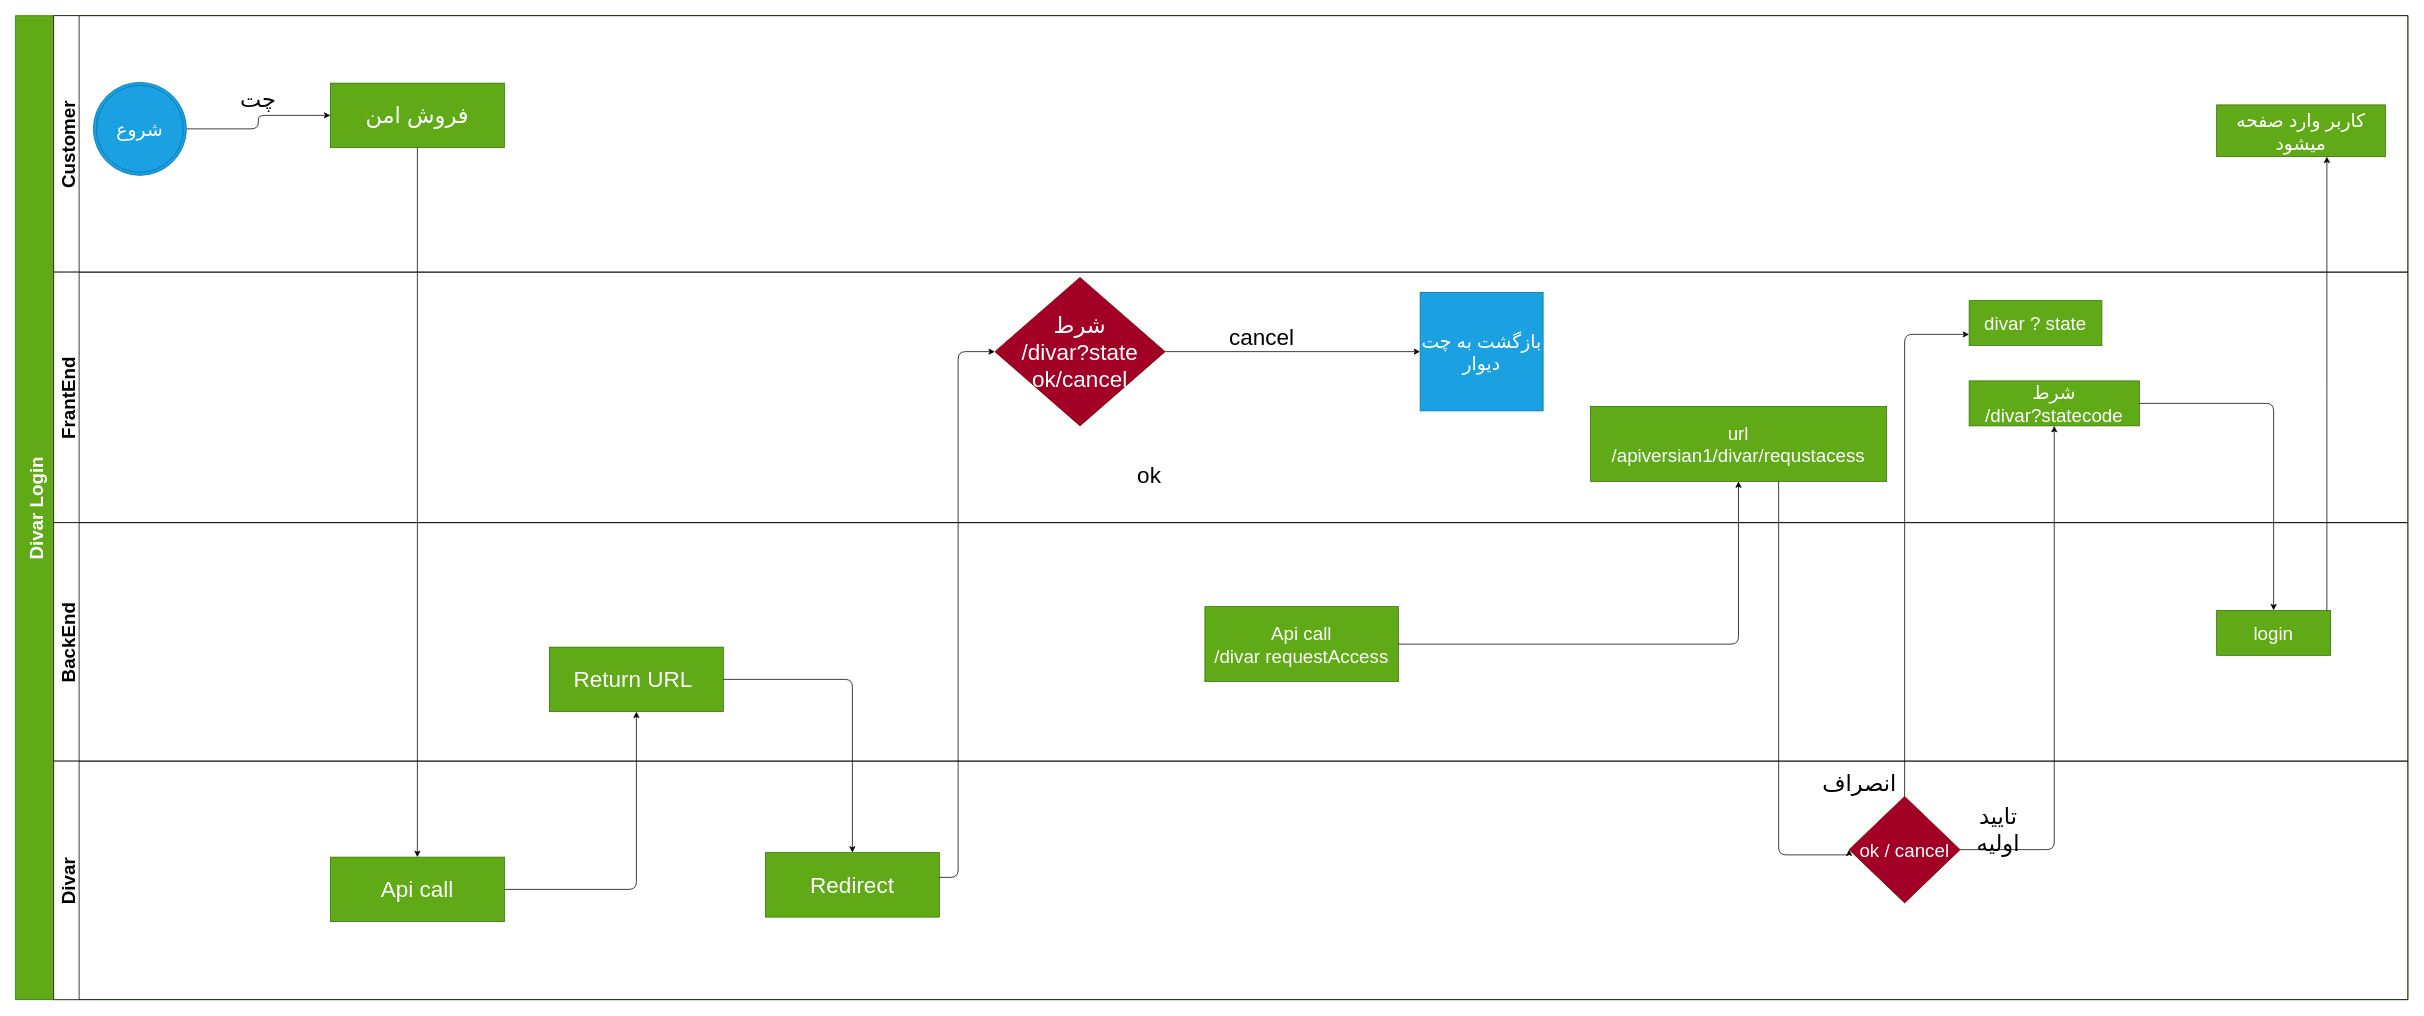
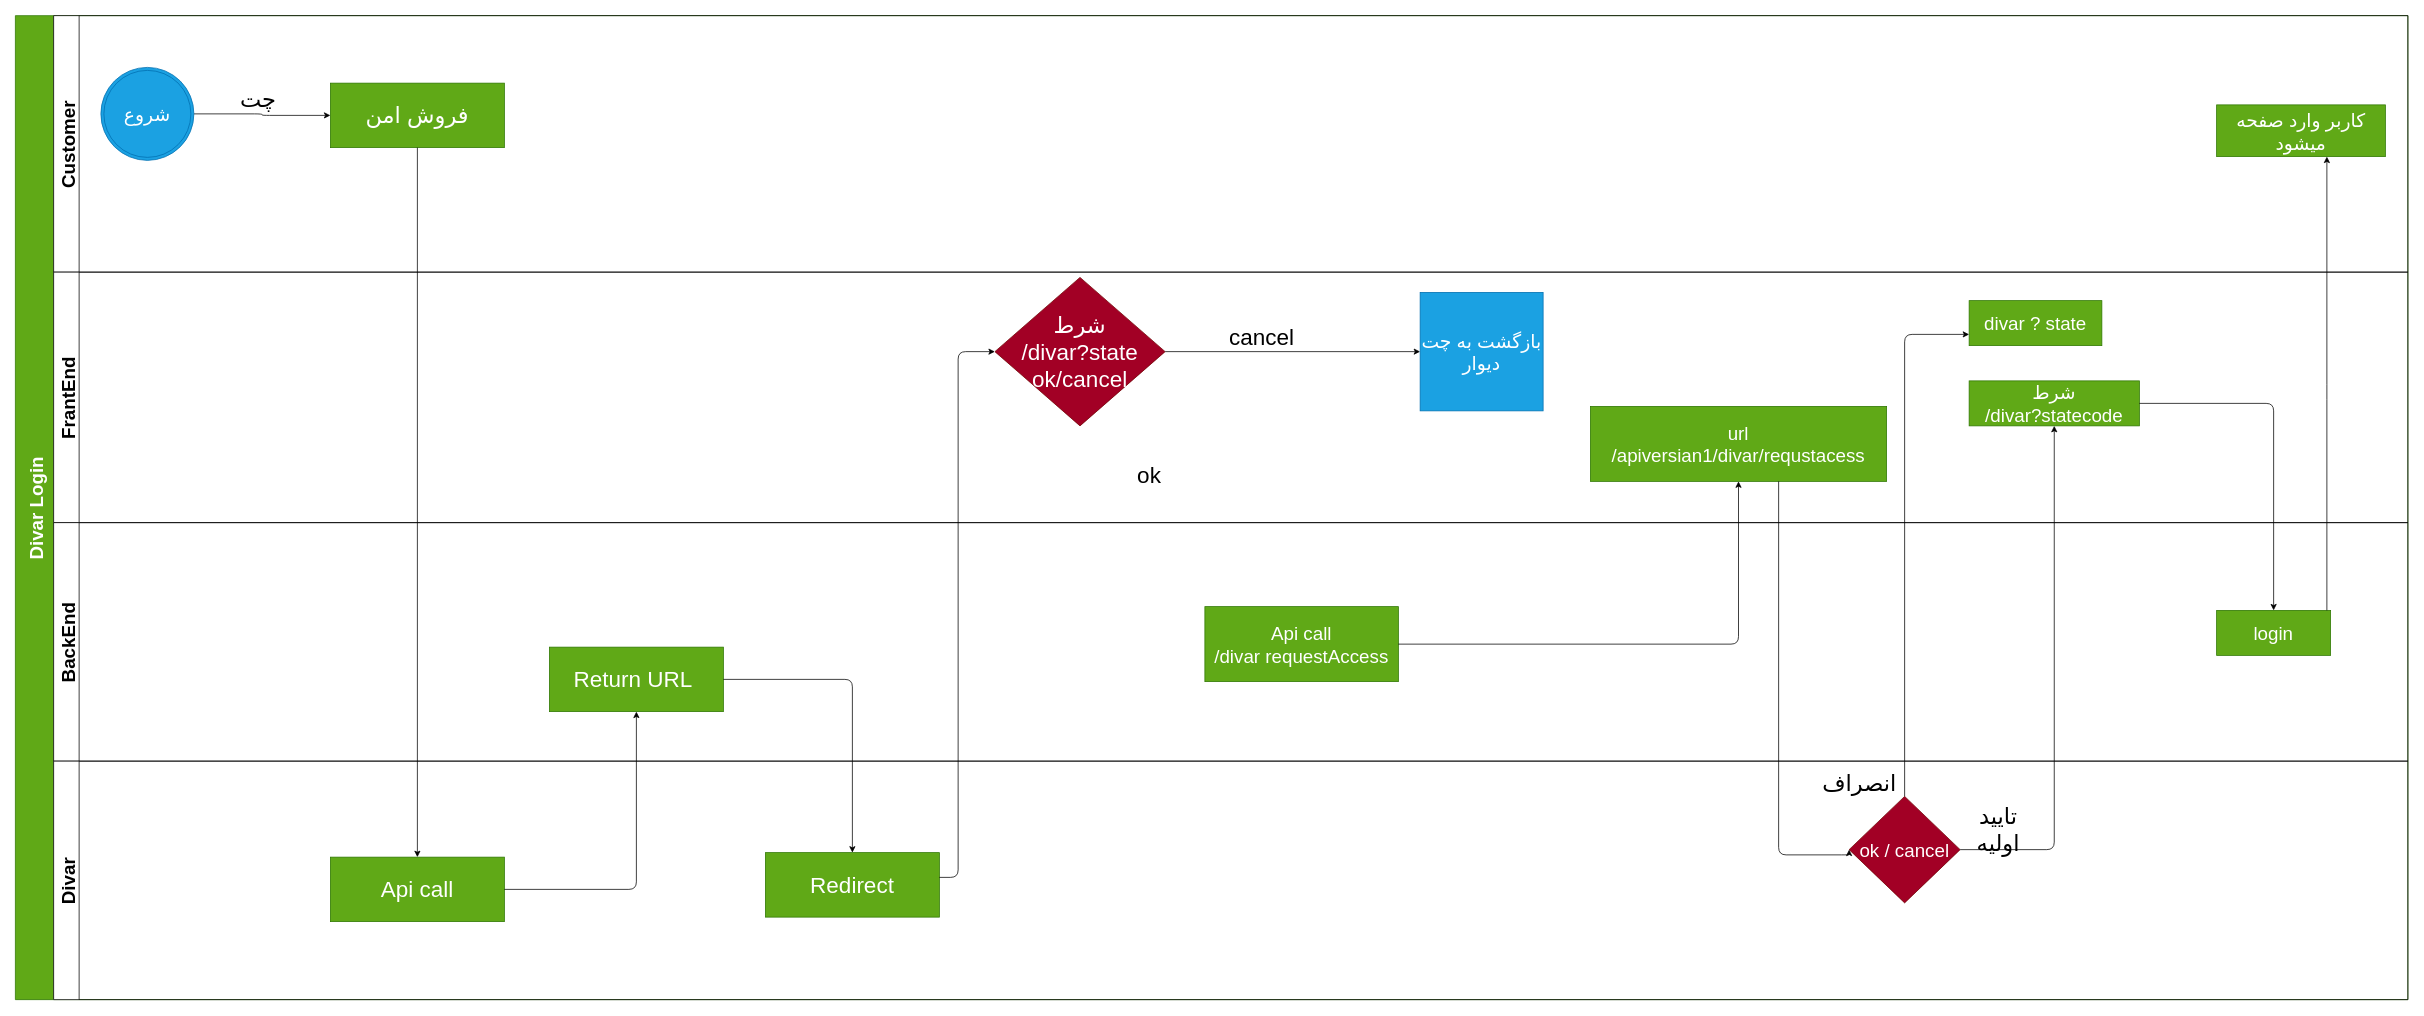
node "شروع": moved (140, 129) -> (147, 114)
